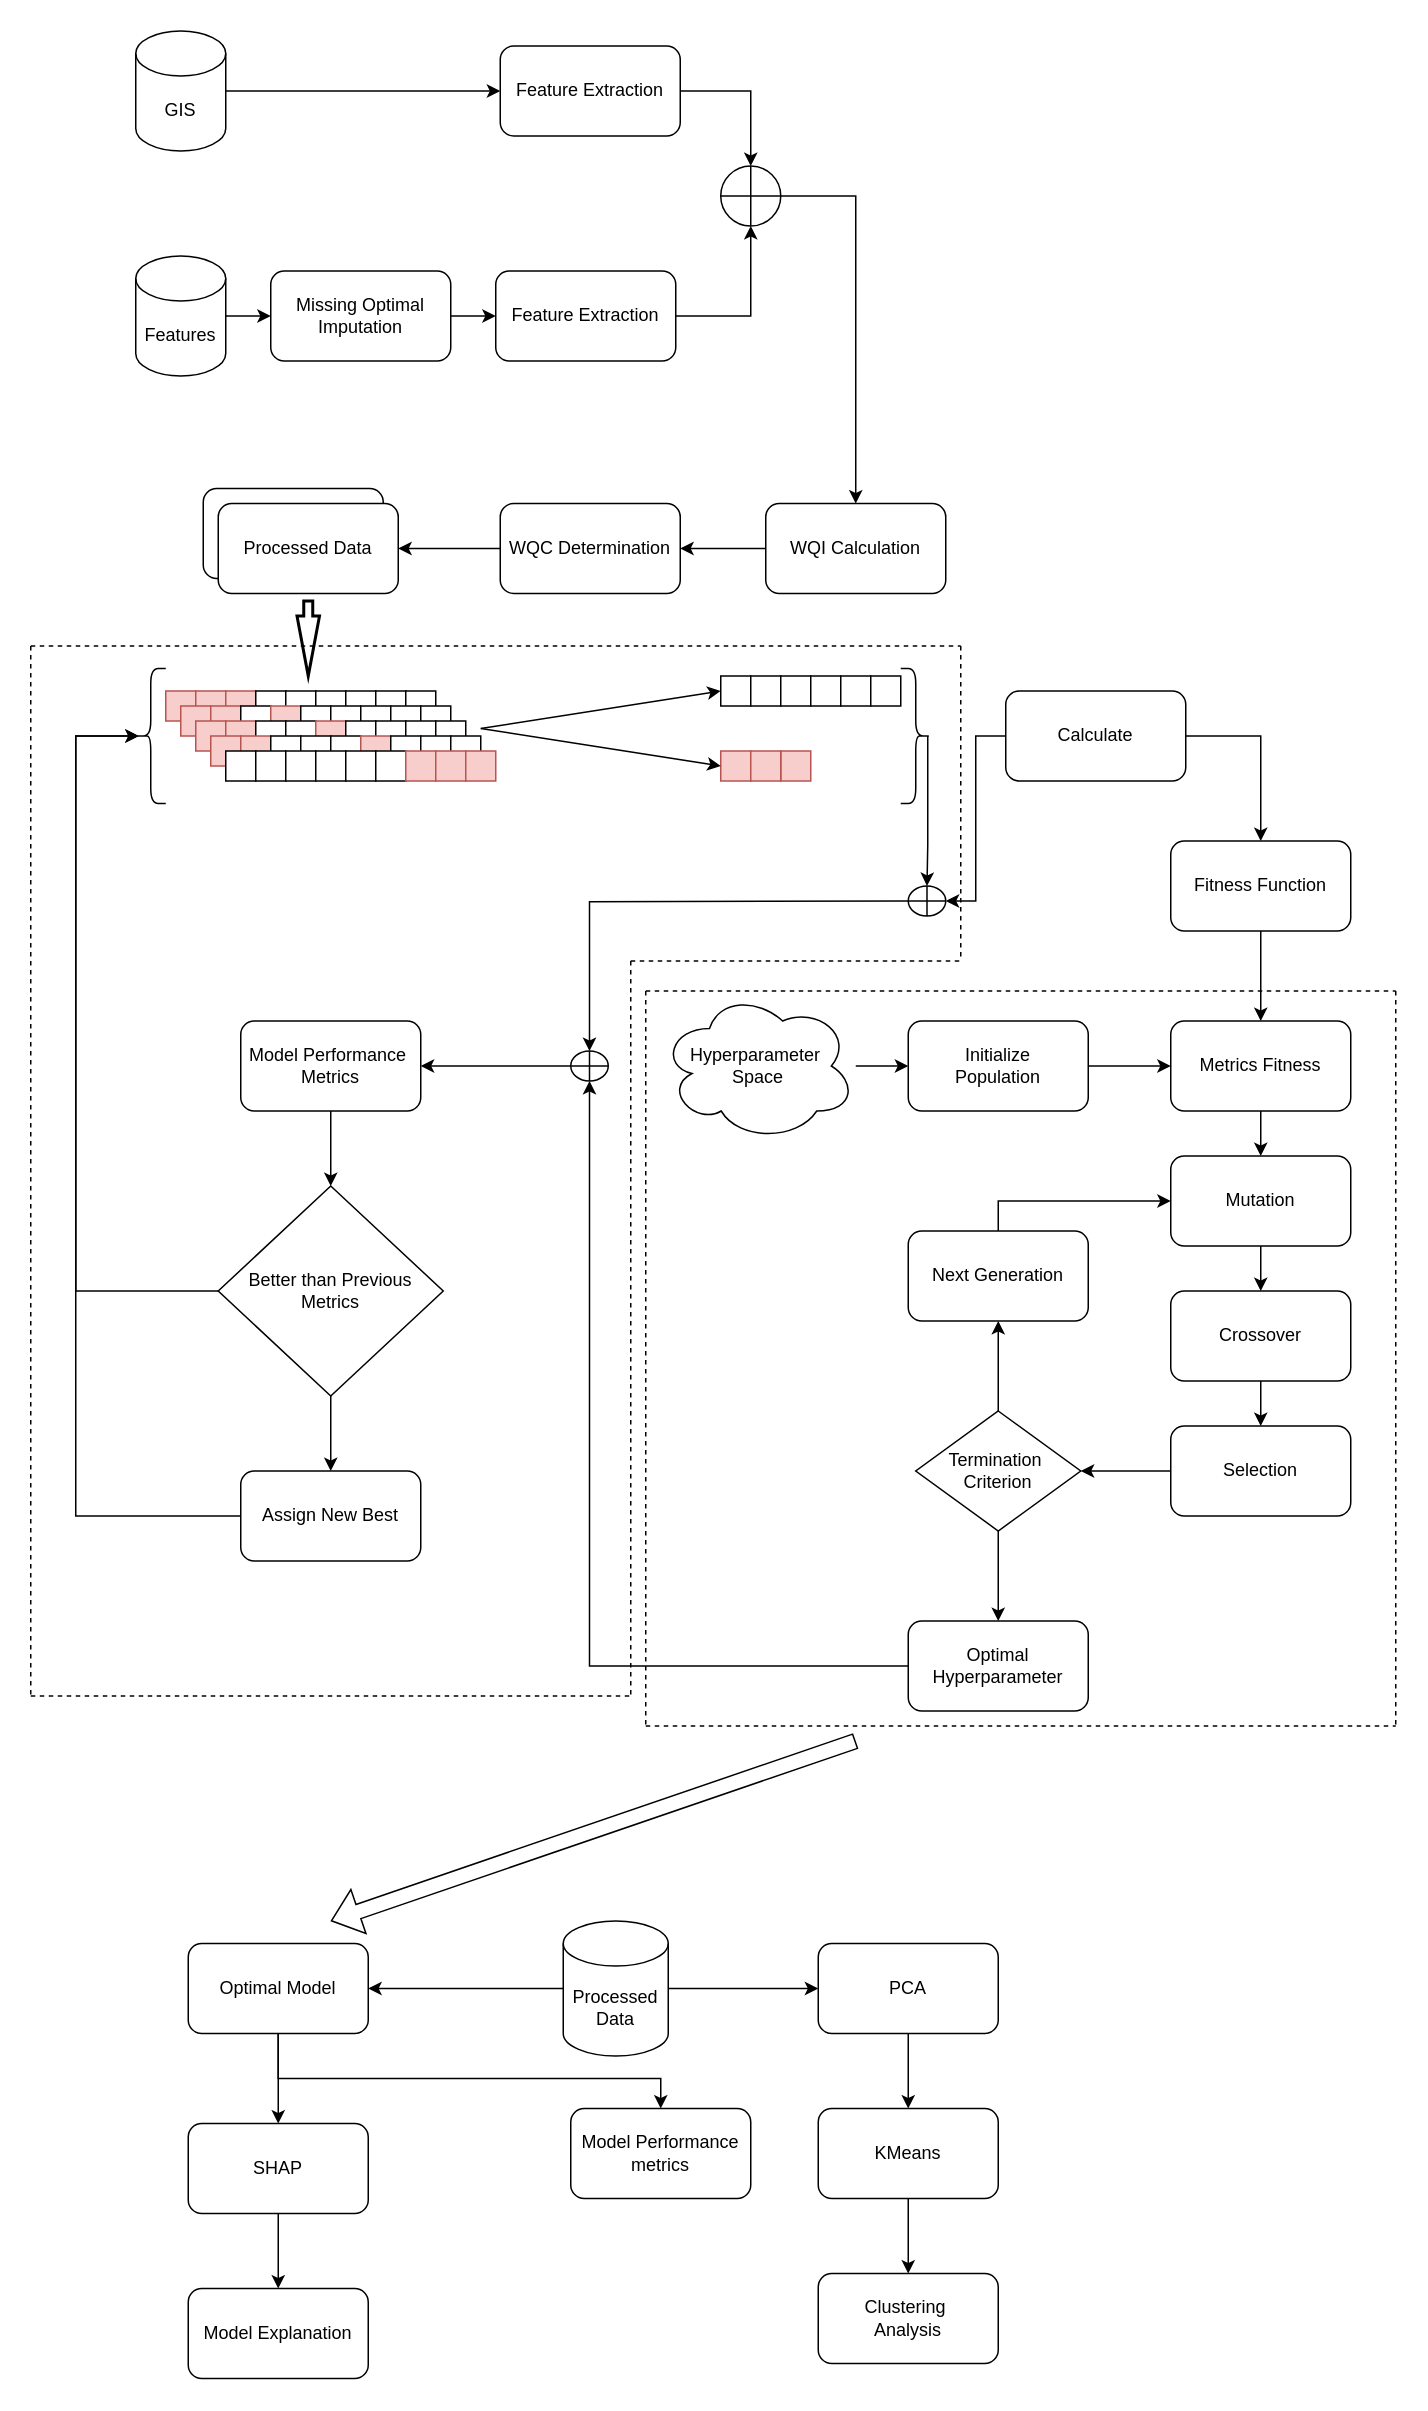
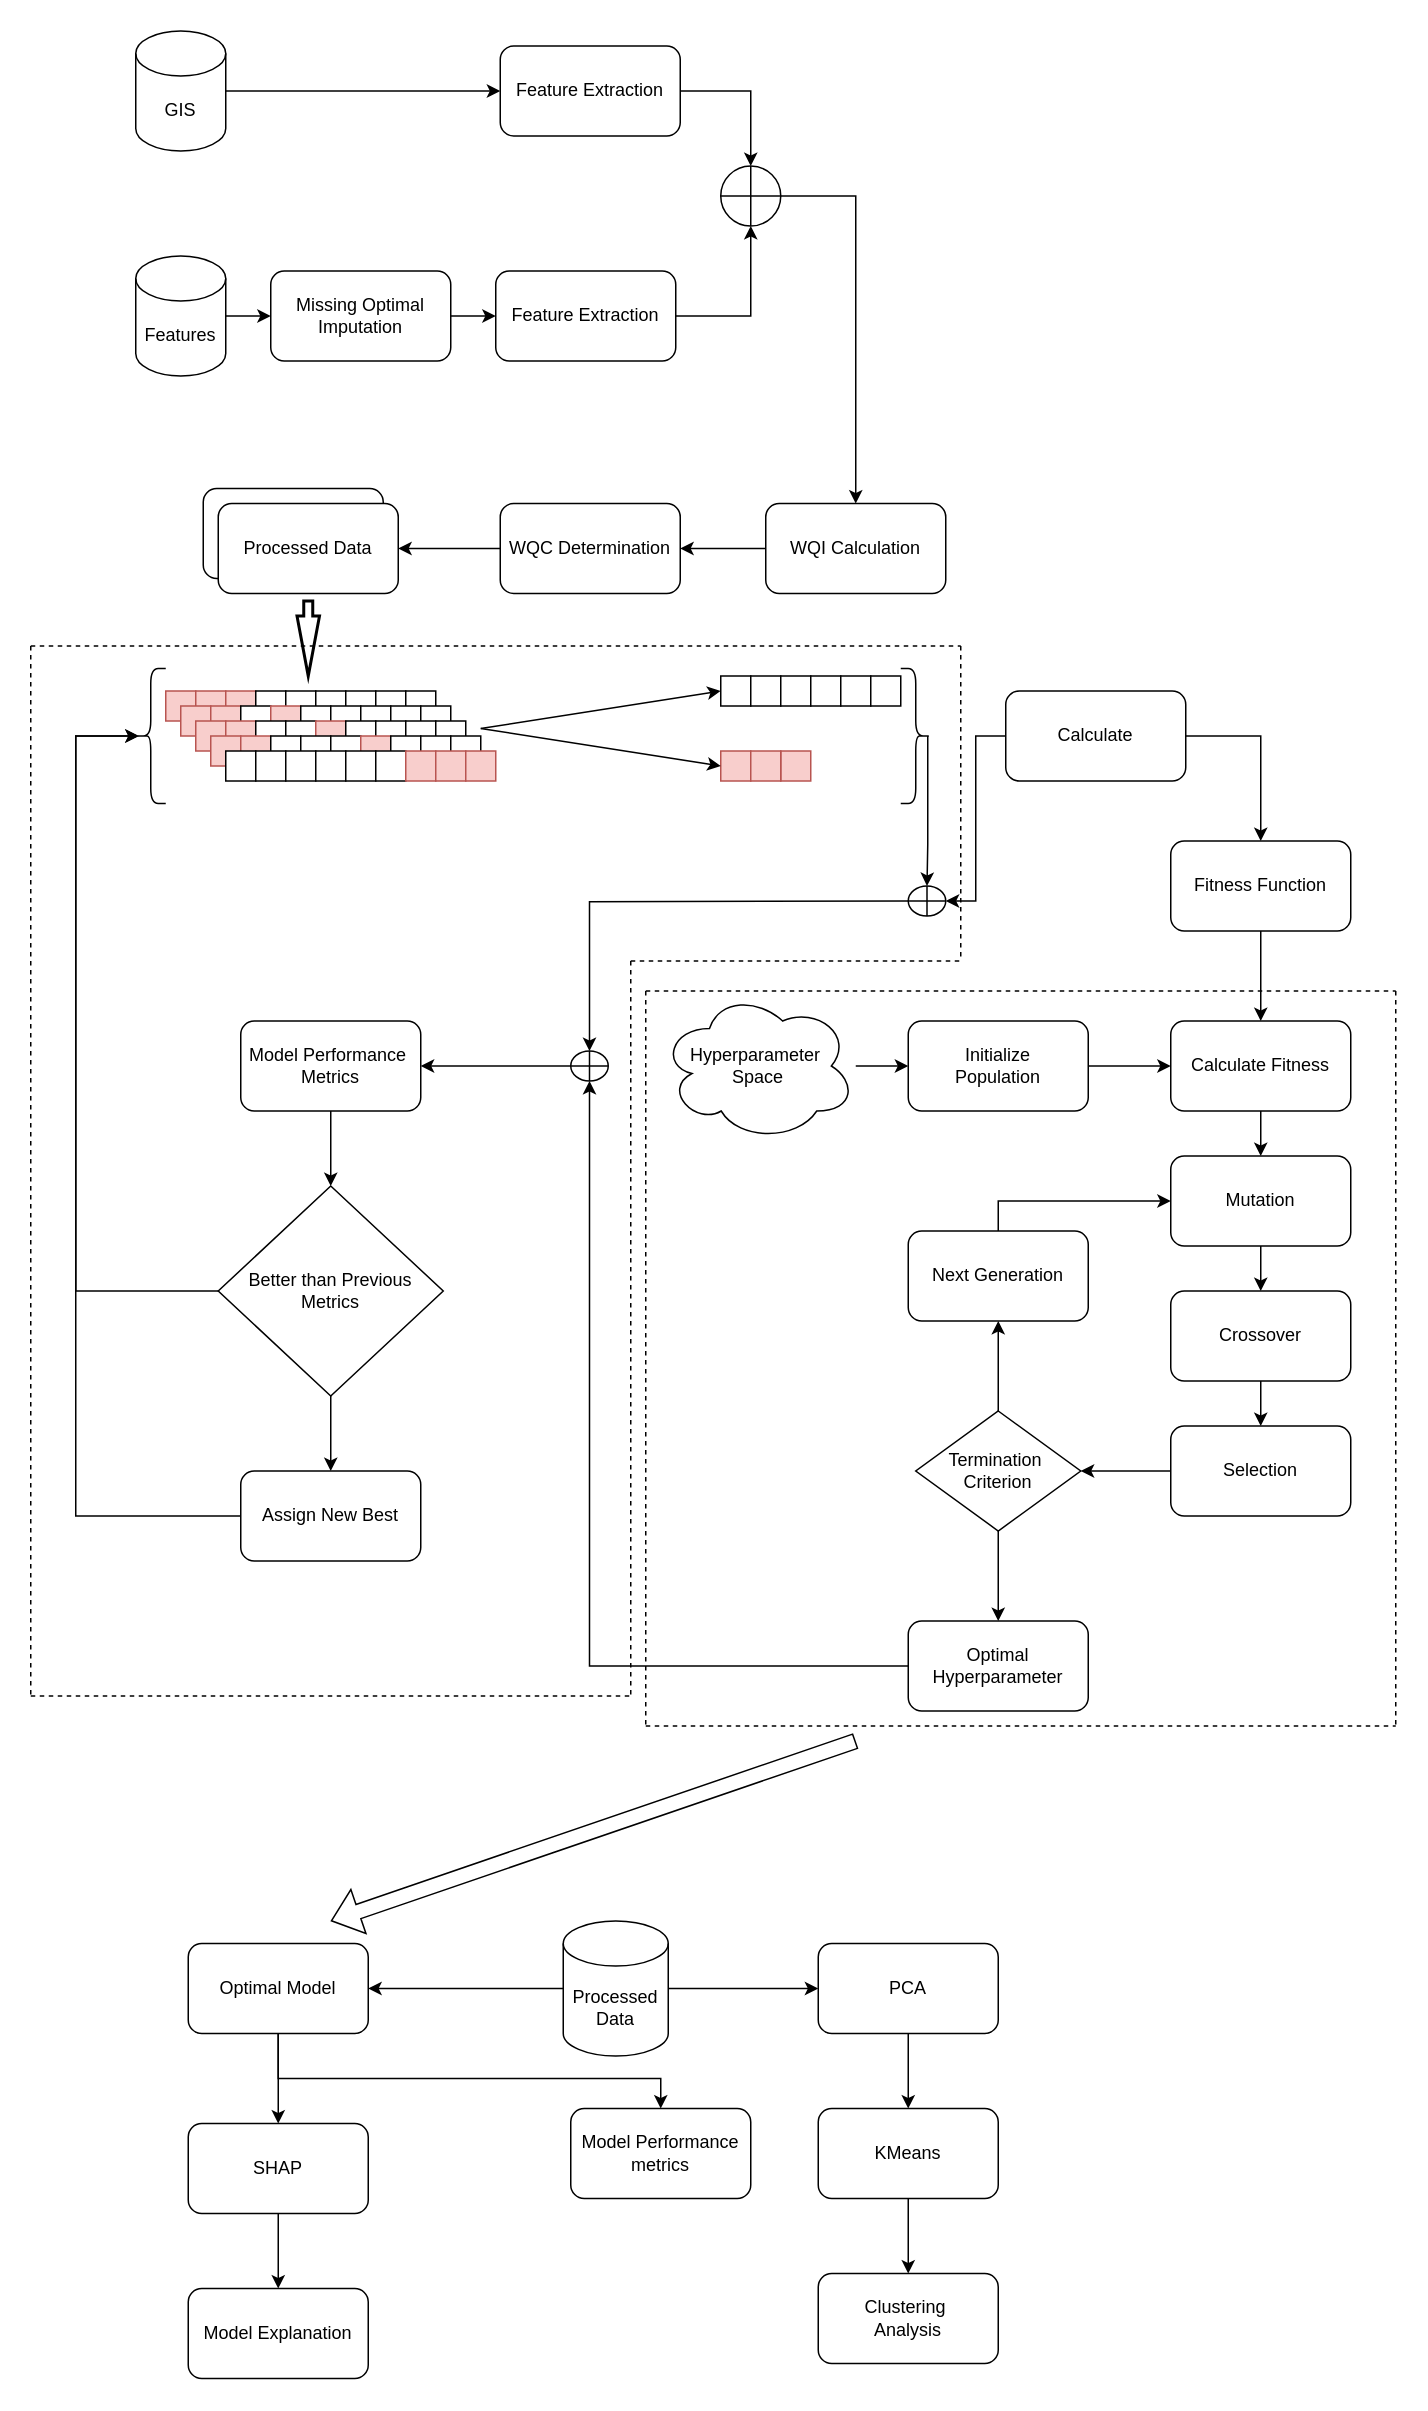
node "Metrics Fitness": label "Metrics Fitness" -> "Calculate Fitness"
